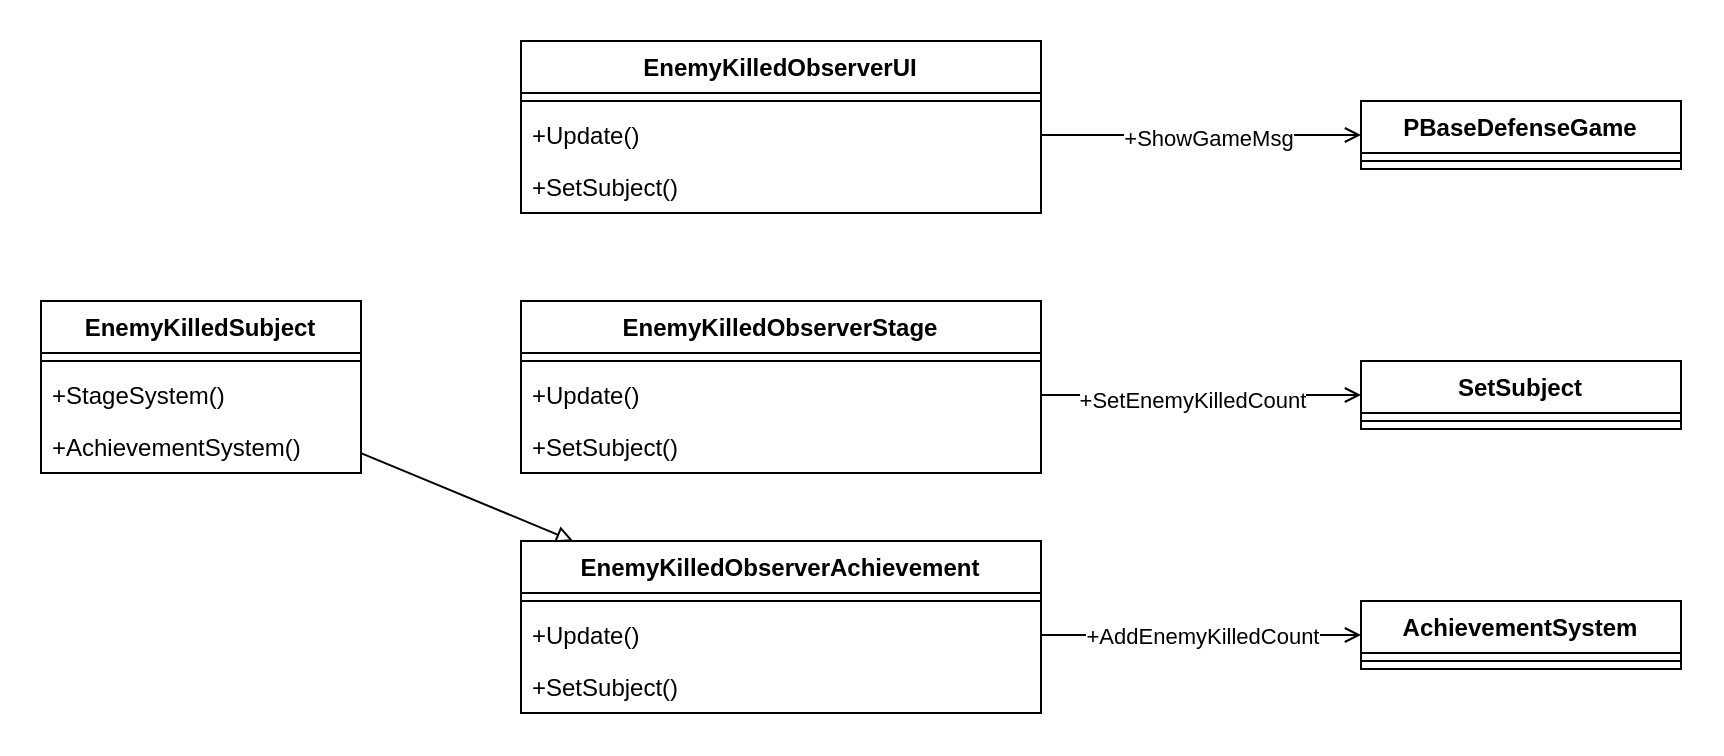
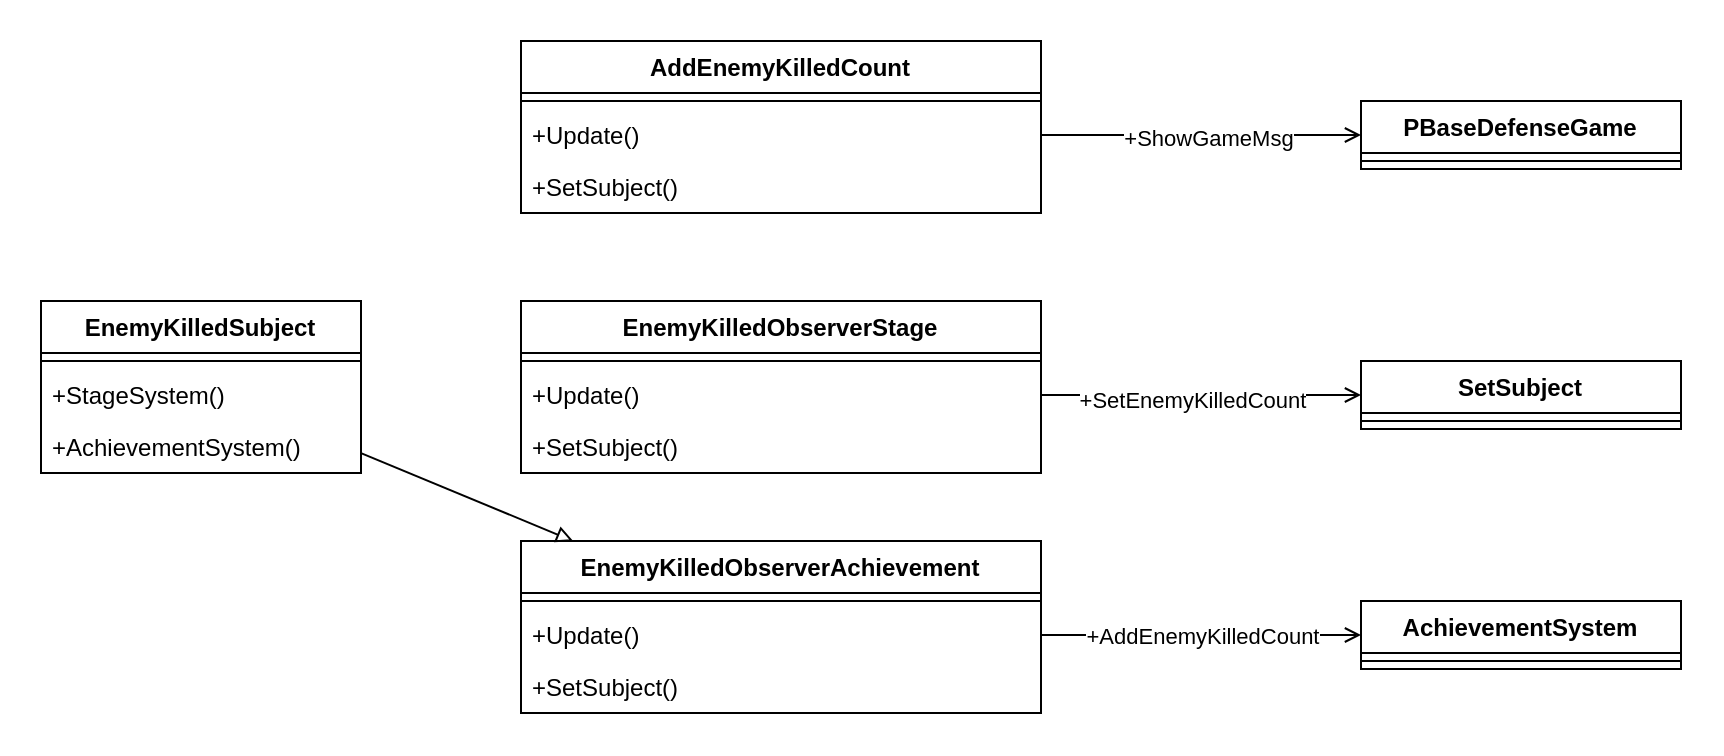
node "EnemyKilledObserverUI": label "EnemyKilledObserverUI" -> "AddEnemyKilledCount"
